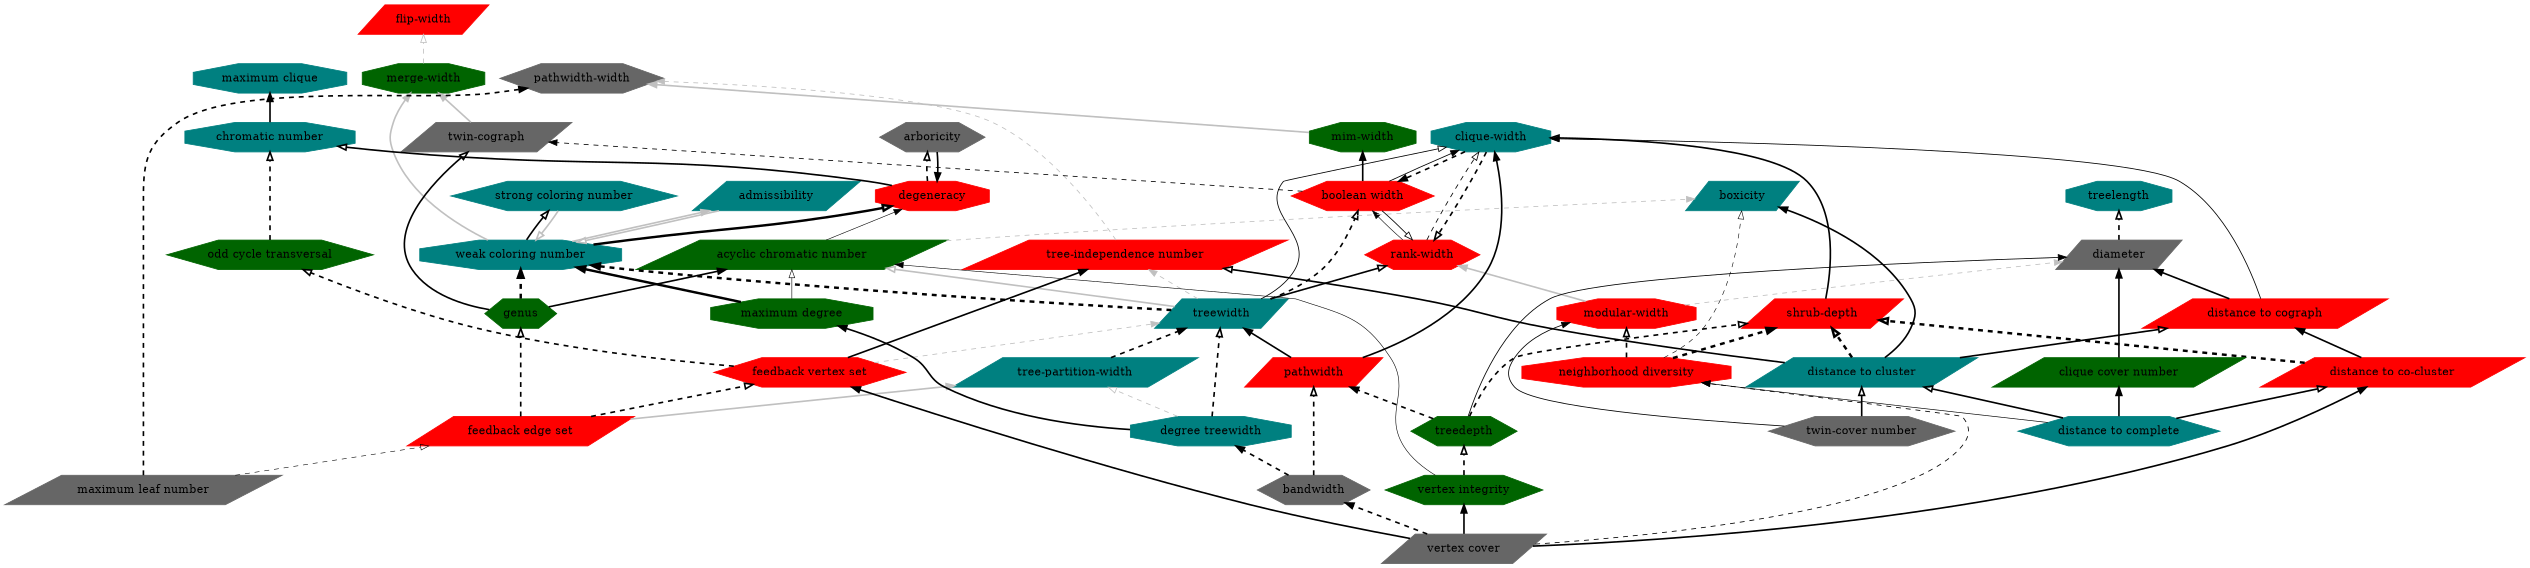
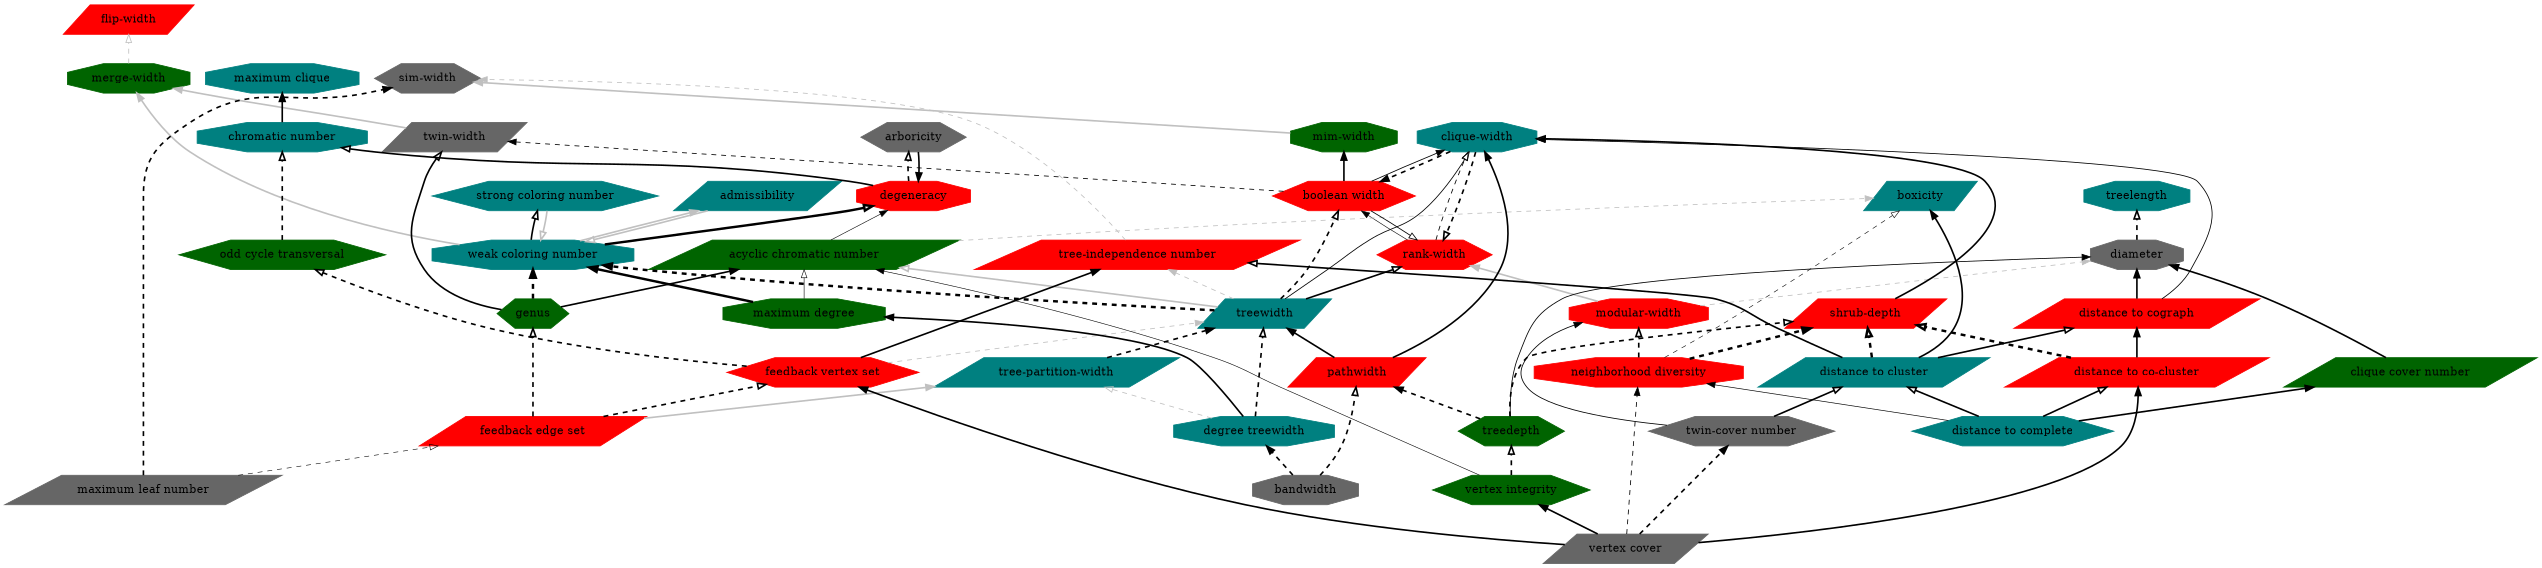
node "pathwidth-width": label "pathwidth-width" -> "sim-width"
node "twin-cograph": label "twin-cograph" -> "twin-width"
node "diameter": shape parallelogram -> octagon
node "bandwidth": shape hexagon -> octagon
edge "vertex cover" -> "bandwidth": now "vertex cover" -> "twin-cover number"
